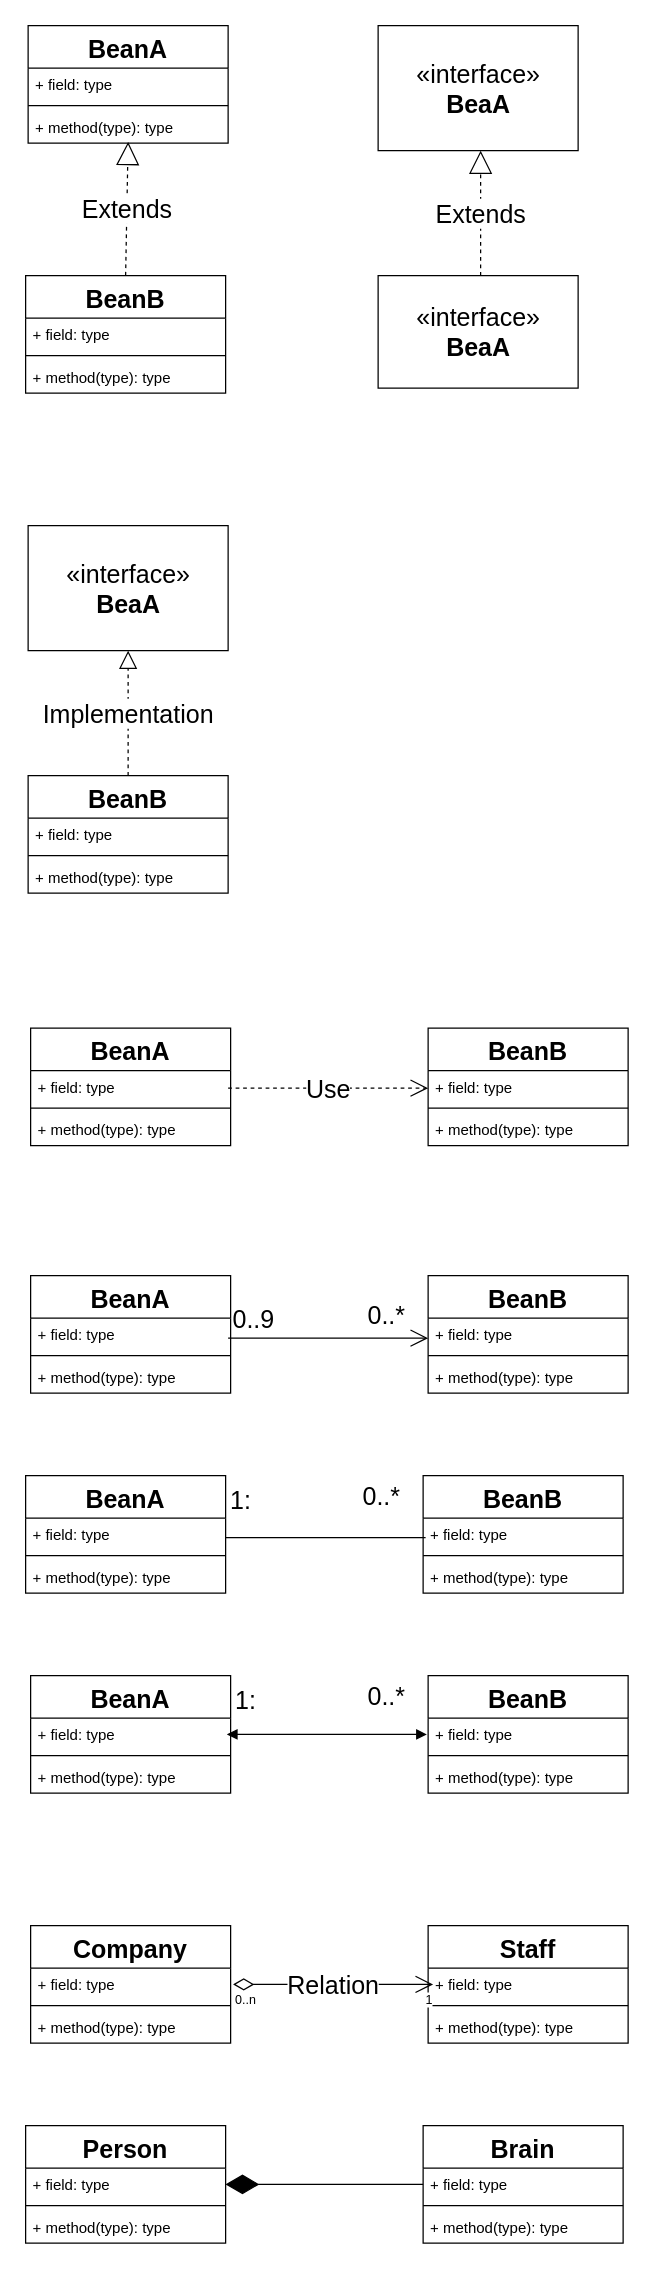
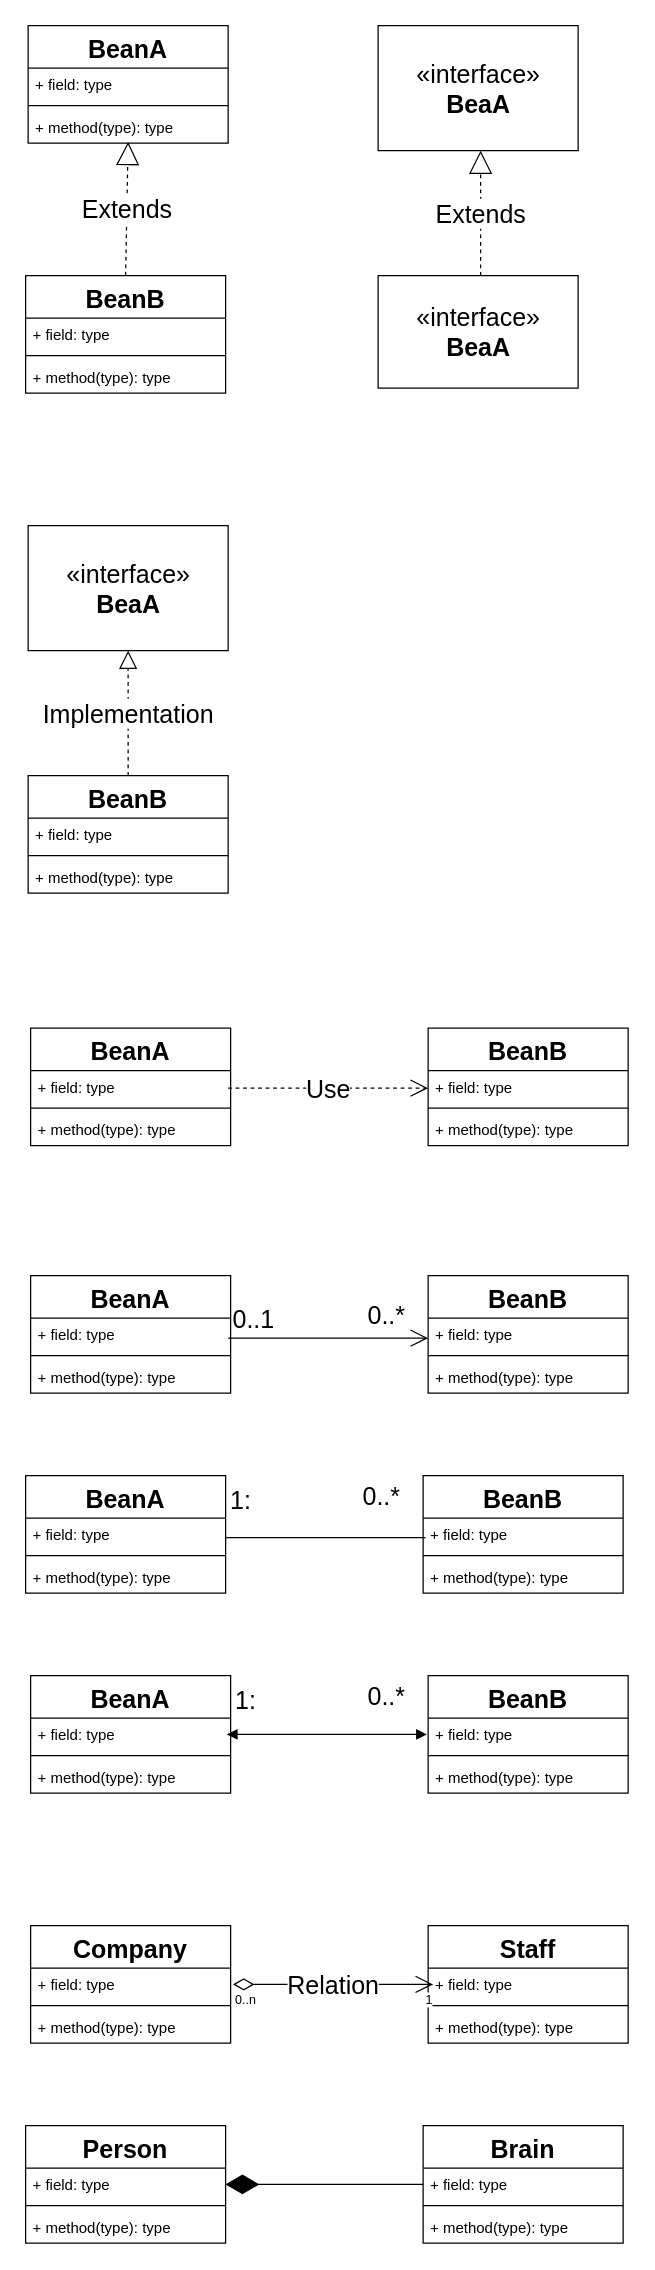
node "0..9": label "0..9" -> "0..1"
